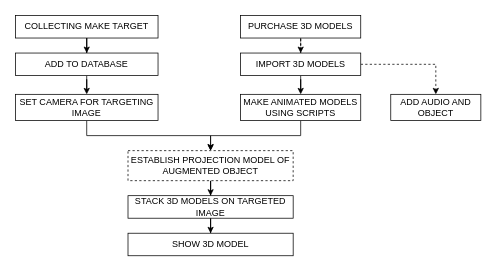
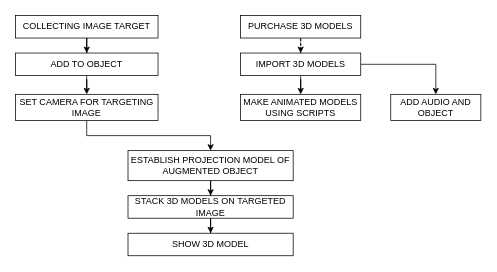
node "COLLECTING MAKE TARGET": label "COLLECTING MAKE TARGET" -> "COLLECTING IMAGE TARGET"
node "ADD TO DATABASE": label "ADD TO DATABASE" -> "ADD TO OBJECT"
edge "IMPORT 3D MODELS" -> "ADD AUDIO AND OBJECT": style dashed -> solid
edge "MAKE ANIMATED MODELS USING SCRIPTS" -> "ESTABLISH PROJECTION MODEL OF AUGMENTED OBJECT": removed
node "ESTABLISH PROJECTION MODEL OF AUGMENTED OBJECT": style dashed -> solid
